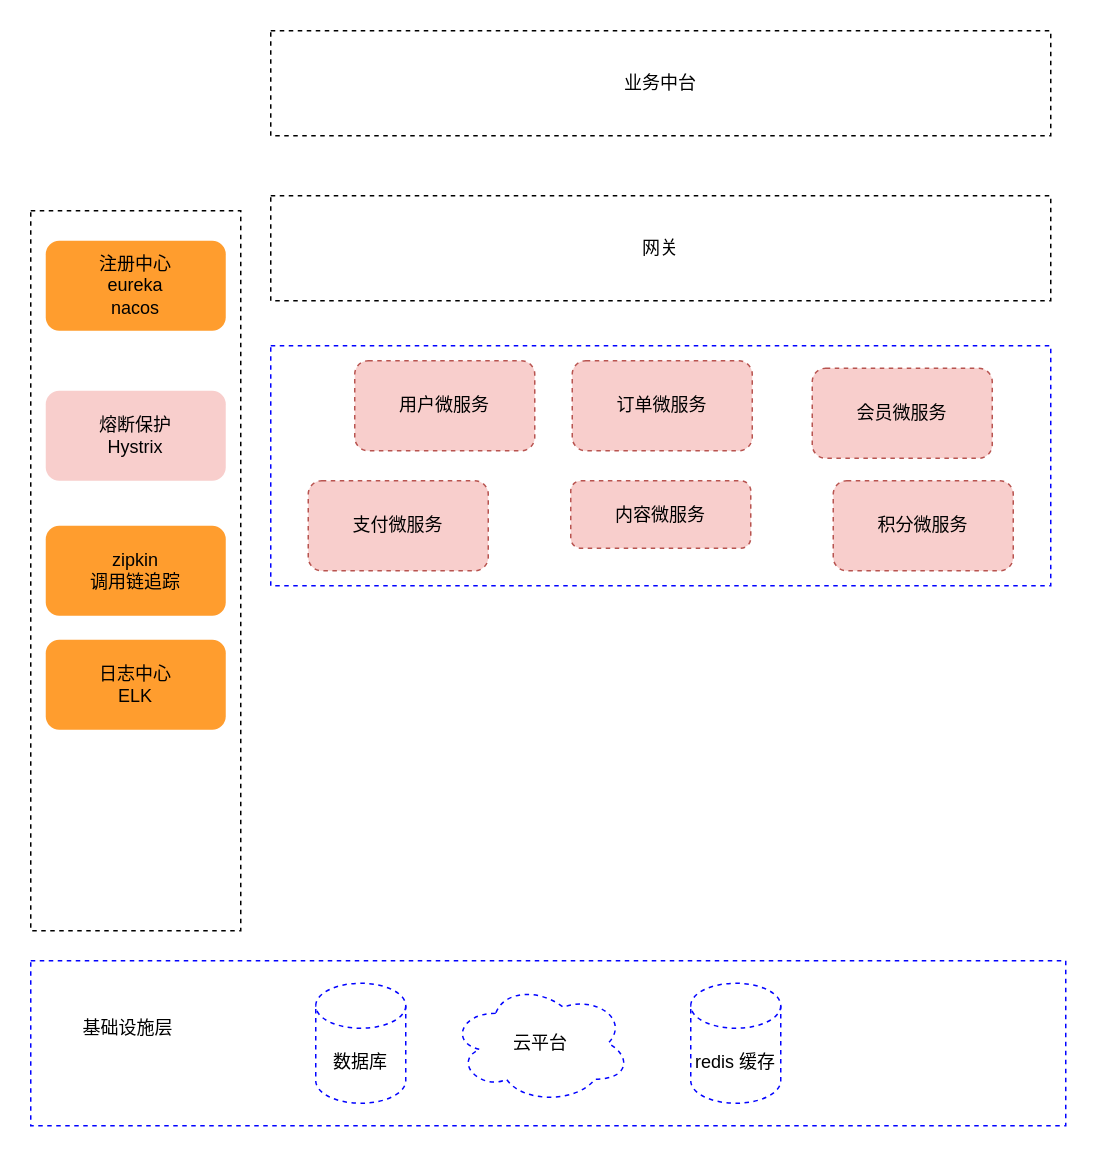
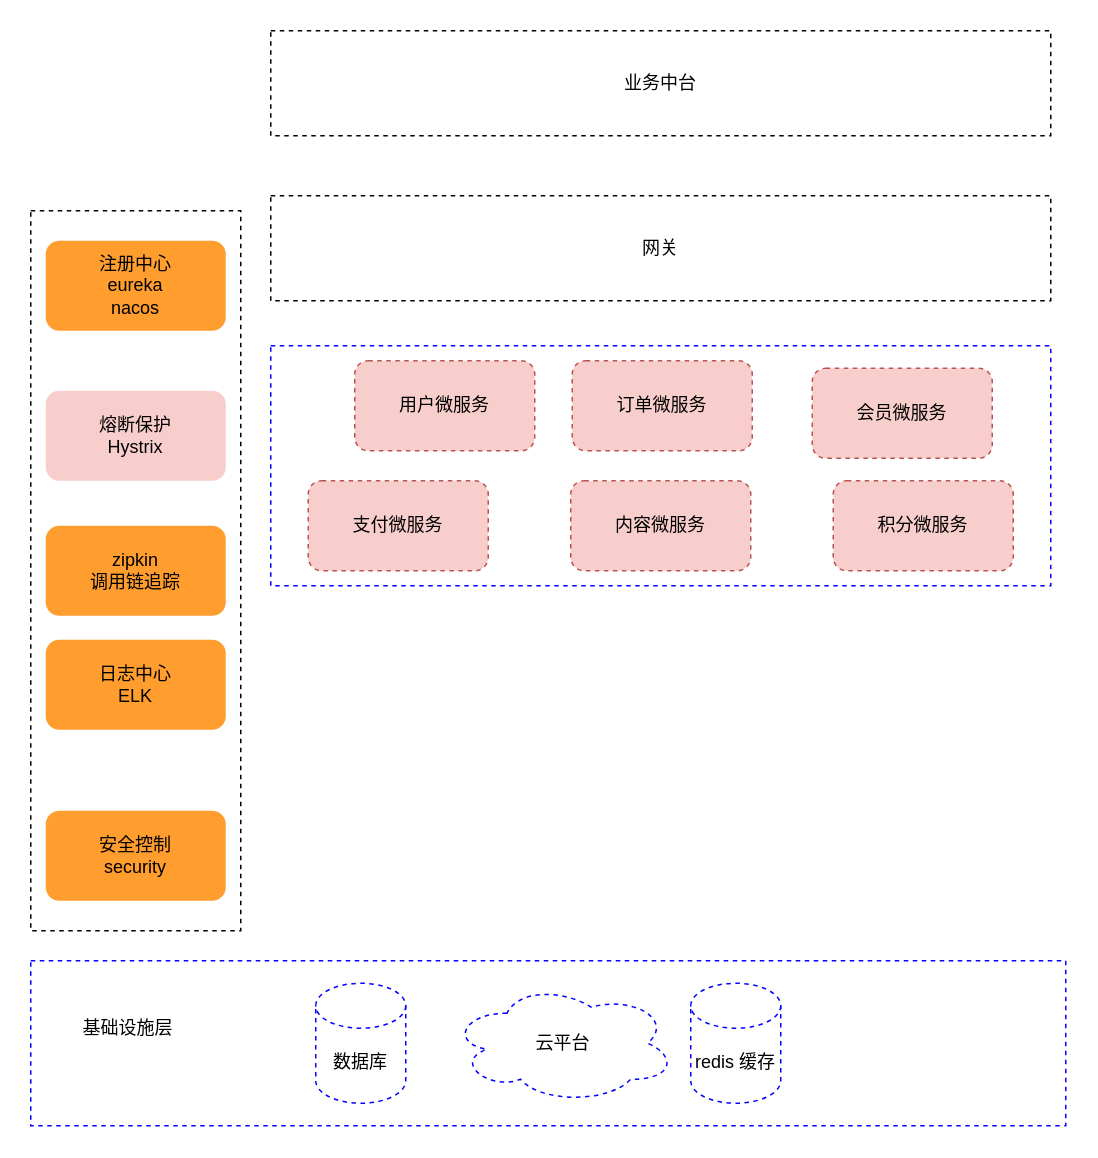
node "内容微服务": size 180x68 -> 180x90
node "安全控制 security": added
node "云平台": size 180x120 -> 225x120
